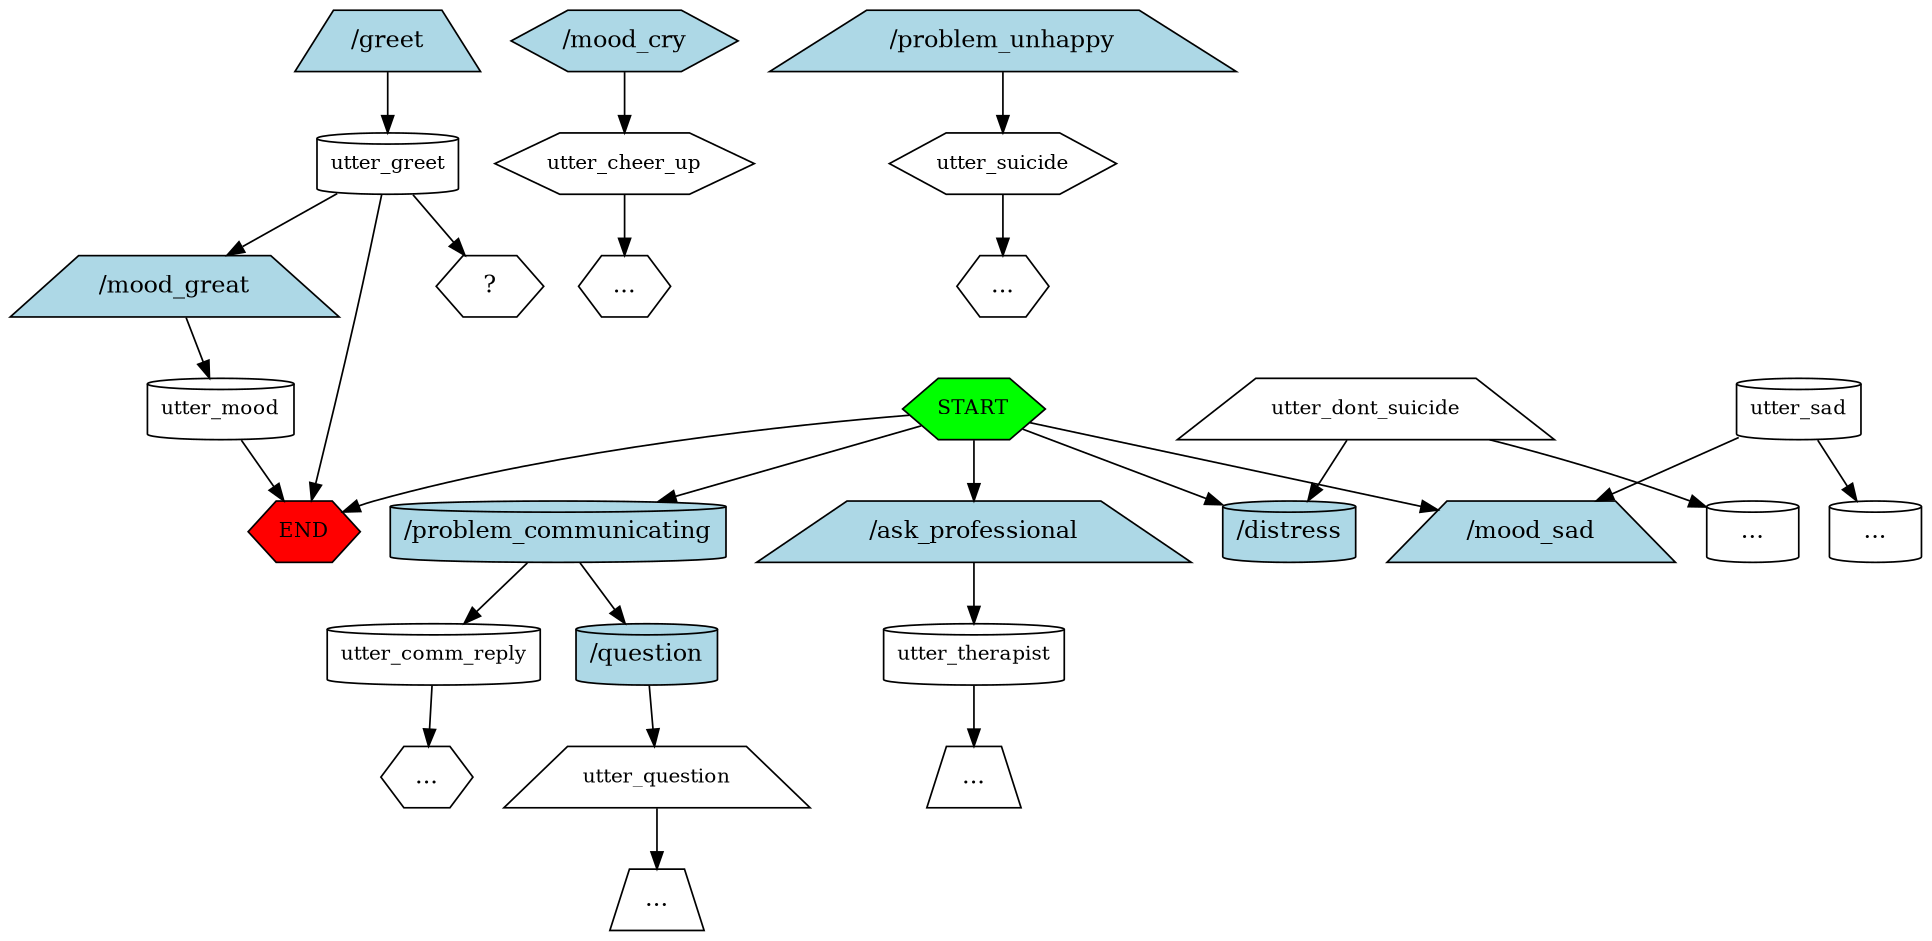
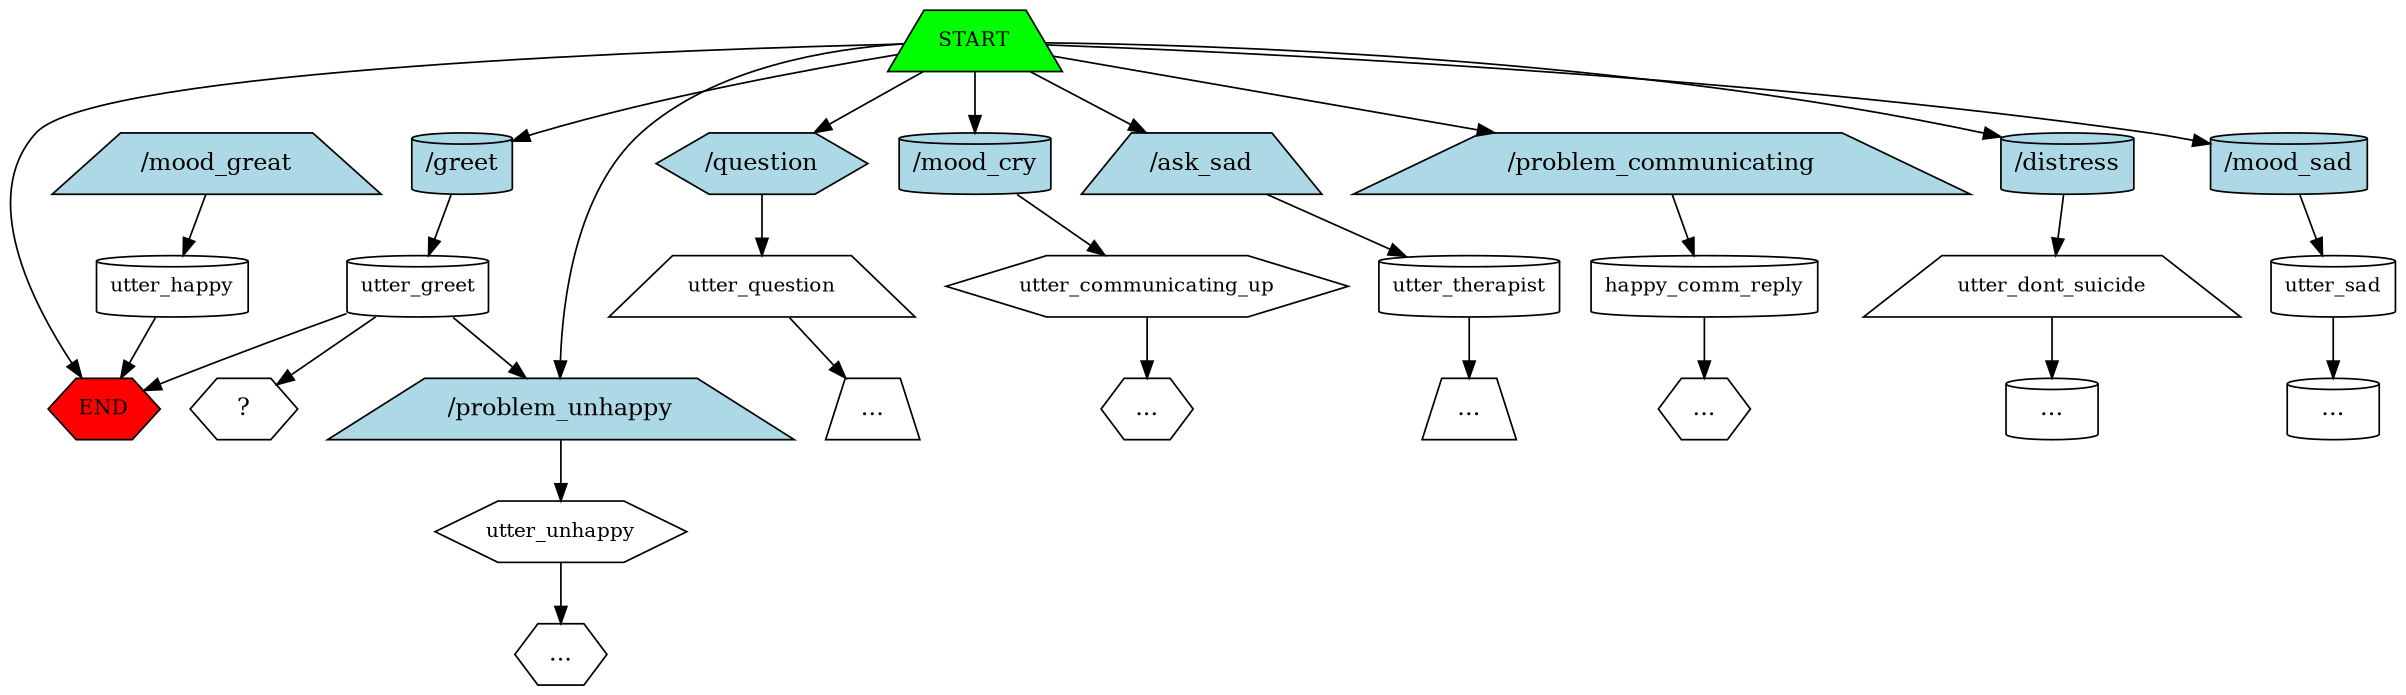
node "/greet": shape trapezium -> cylinder
node "/mood_cry": shape hexagon -> cylinder
edge "START" -> "/mood_cry": added
edge "START" -> "/greet": added
edge "START" -> "/problem_unhappy": added
node "utter_cheer_up": label "utter_cheer_up" -> "utter_communicating_up"
node "utter_suicide": label "utter_suicide" -> "utter_unhappy"
edge "utter_greet" -> "/mood_great": now "utter_greet" -> "/problem_unhappy"
node "utter_mood": label "utter_mood" -> "utter_happy"
node "START": shape hexagon -> trapezium
edge "utter_dont_suicide" -> "/distress": reversed
edge "utter_sad" -> "/mood_sad": reversed
node "/problem_communicating": shape cylinder -> trapezium
node "/ask_professional": label "/ask_professional" -> "/ask_sad"
node "/mood_sad": shape trapezium -> cylinder
edge "/problem_communicating" -> "/question": now "START" -> "/question"
node "utter_comm_reply": label "utter_comm_reply" -> "happy_comm_reply"
node "/question": shape cylinder -> hexagon
